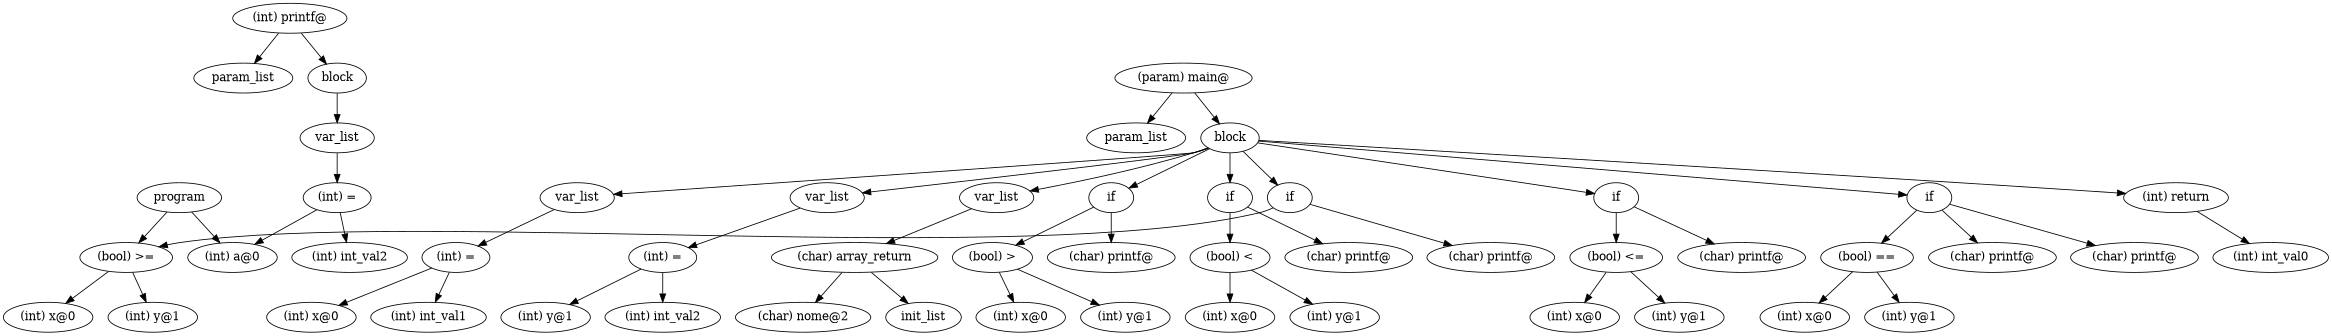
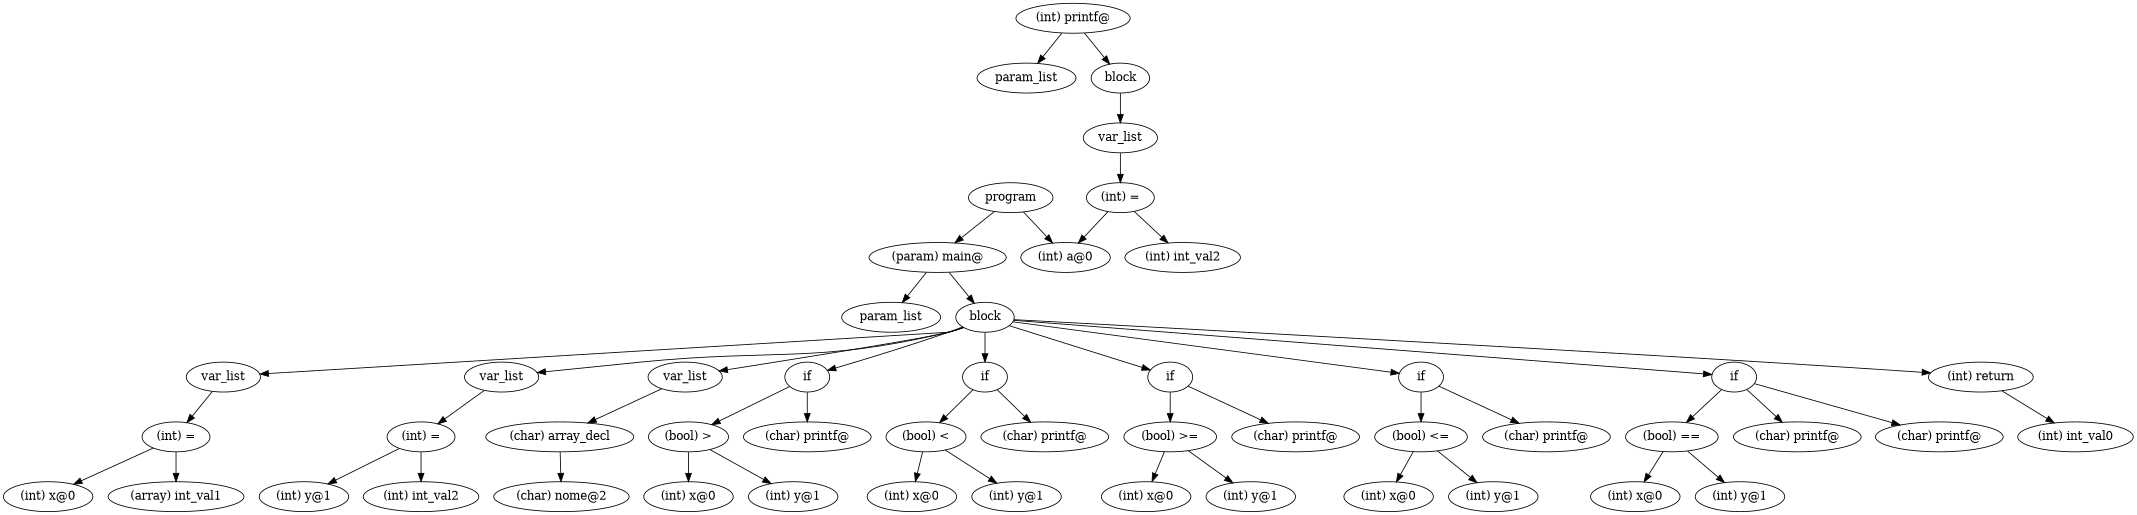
edge "program" -> "(bool) >=": now "program" -> "(param) main@"
node "(char) array_return": label "(char) array_return" -> "(char) array_decl"
node "(int) int_val1": label "(int) int_val1" -> "(array) int_val1"
node "init_list": removed
